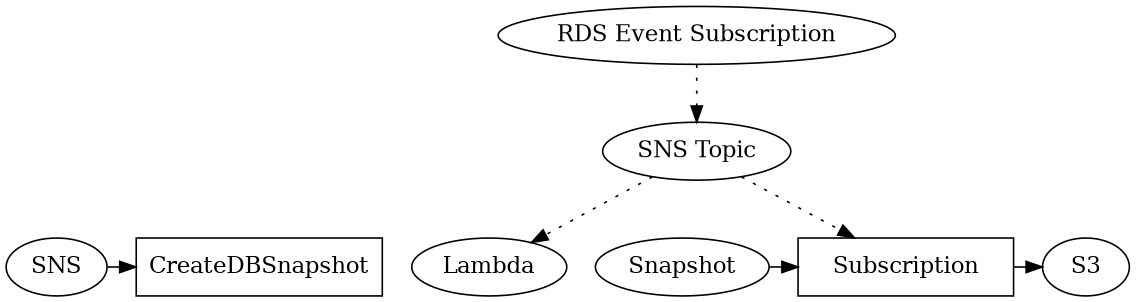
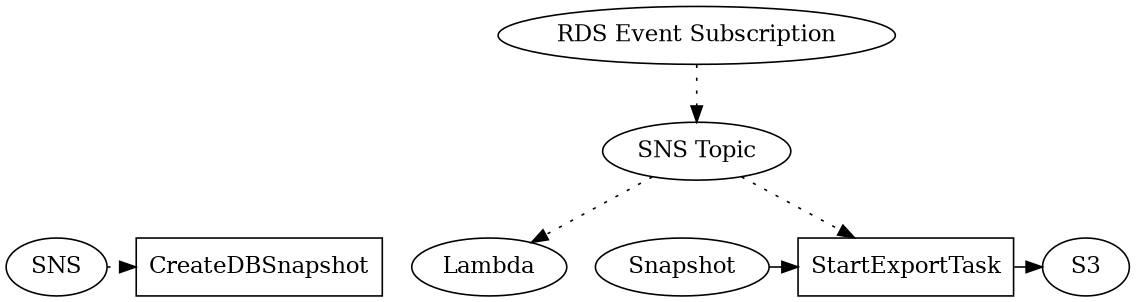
edge "SNS" -> "CreateDBSnapshot": style solid -> dotted
node "Subscription": label "Subscription" -> "StartExportTask"
